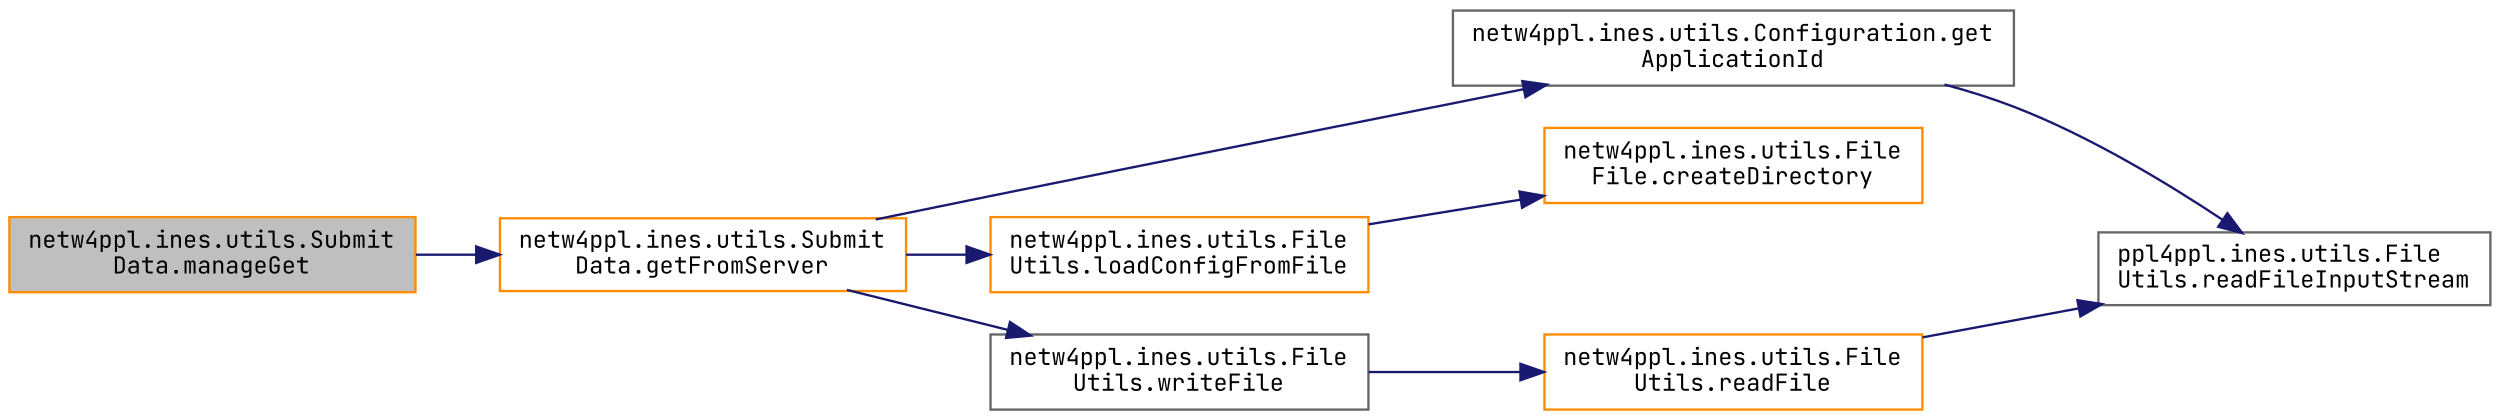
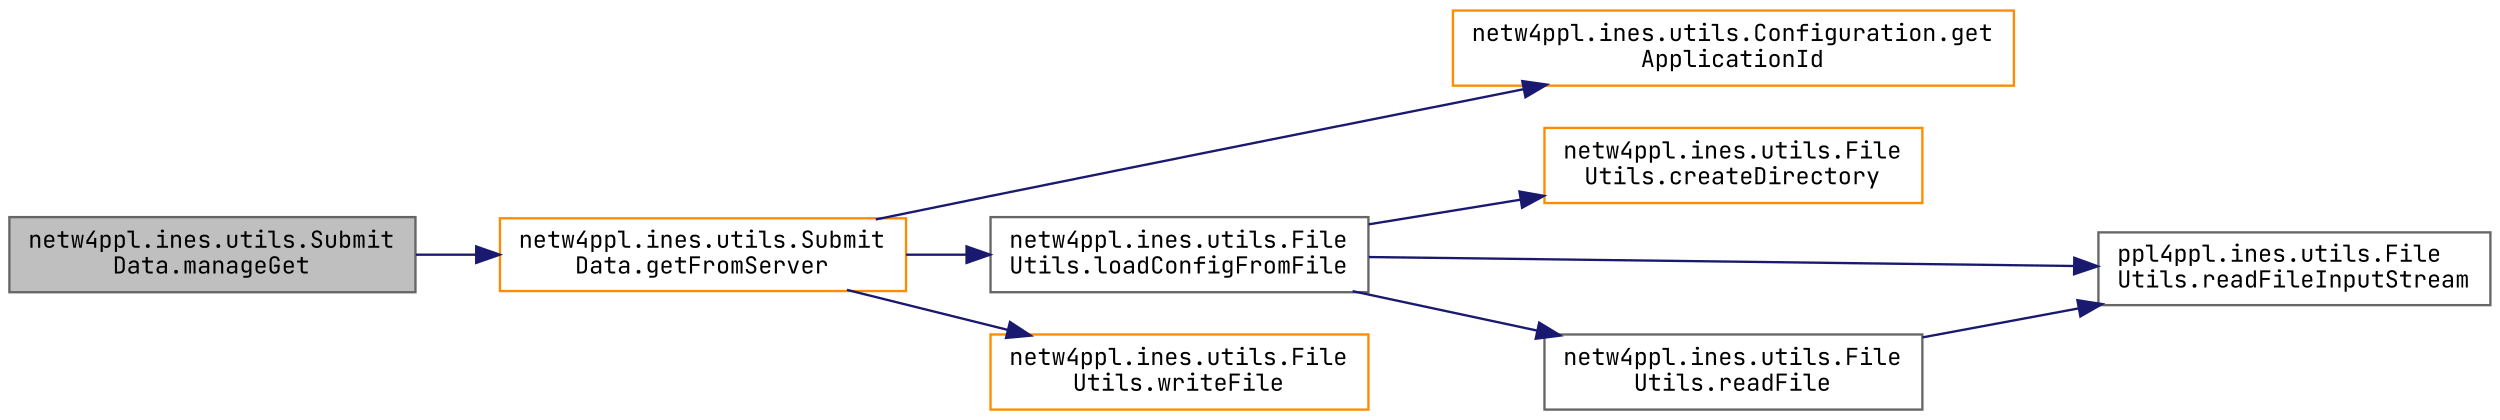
node "netw4ppl.ines.utils.Configuration.get ApplicationId": color gray40 -> darkorange
edge "netw4ppl.ines.utils.Configuration.get ApplicationId" -> "ppl4ppl.ines.utils.File Utils.readFileInputStream": now "netw4ppl.ines.utils.File Utils.loadConfigFromFile" -> "ppl4ppl.ines.utils.File Utils.readFileInputStream"
node "netw4ppl.ines.utils.File File.createDirectory": label "netw4ppl.ines.utils.File File.createDirectory" -> "netw4ppl.ines.utils.File Utils.createDirectory"
node "netw4ppl.ines.utils.Submit Data.manageGet": color darkorange -> gray40
node "netw4ppl.ines.utils.File Utils.loadConfigFromFile": color darkorange -> gray40
node "netw4ppl.ines.utils.File Utils.writeFile": color gray40 -> darkorange
edge "netw4ppl.ines.utils.File Utils.writeFile" -> "netw4ppl.ines.utils.File Utils.readFile": now "netw4ppl.ines.utils.File Utils.loadConfigFromFile" -> "netw4ppl.ines.utils.File Utils.readFile"
node "netw4ppl.ines.utils.File Utils.readFile": color darkorange -> gray40
